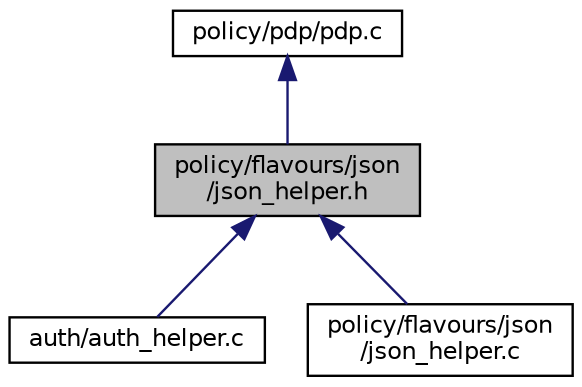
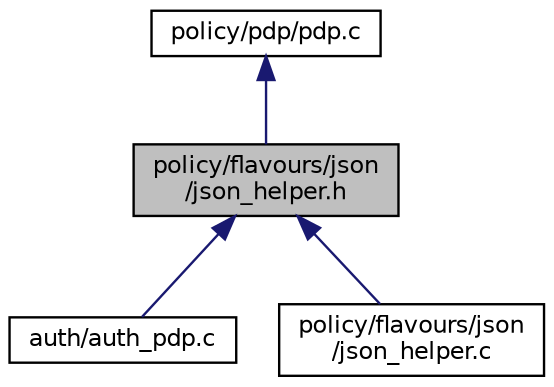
node "auth/auth_helper.c": label "auth/auth_helper.c" -> "auth/auth_pdp.c"
